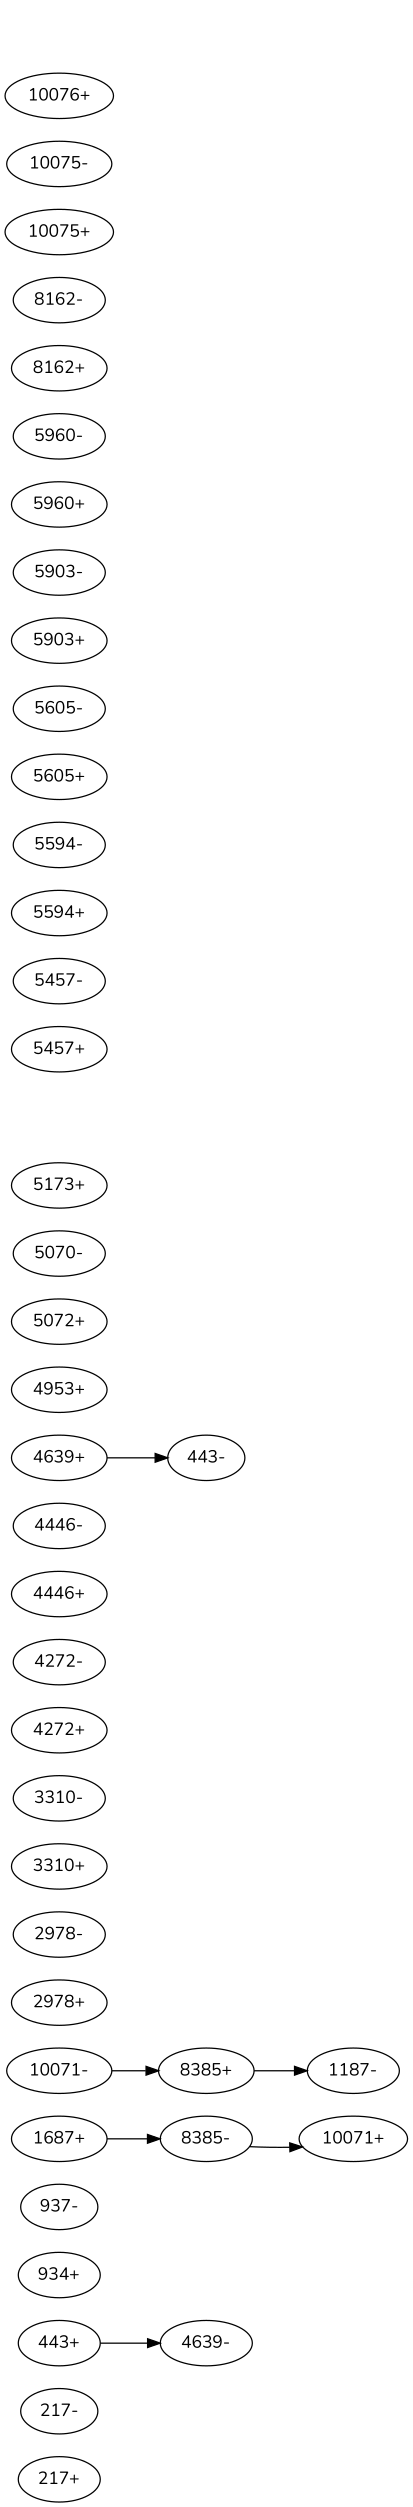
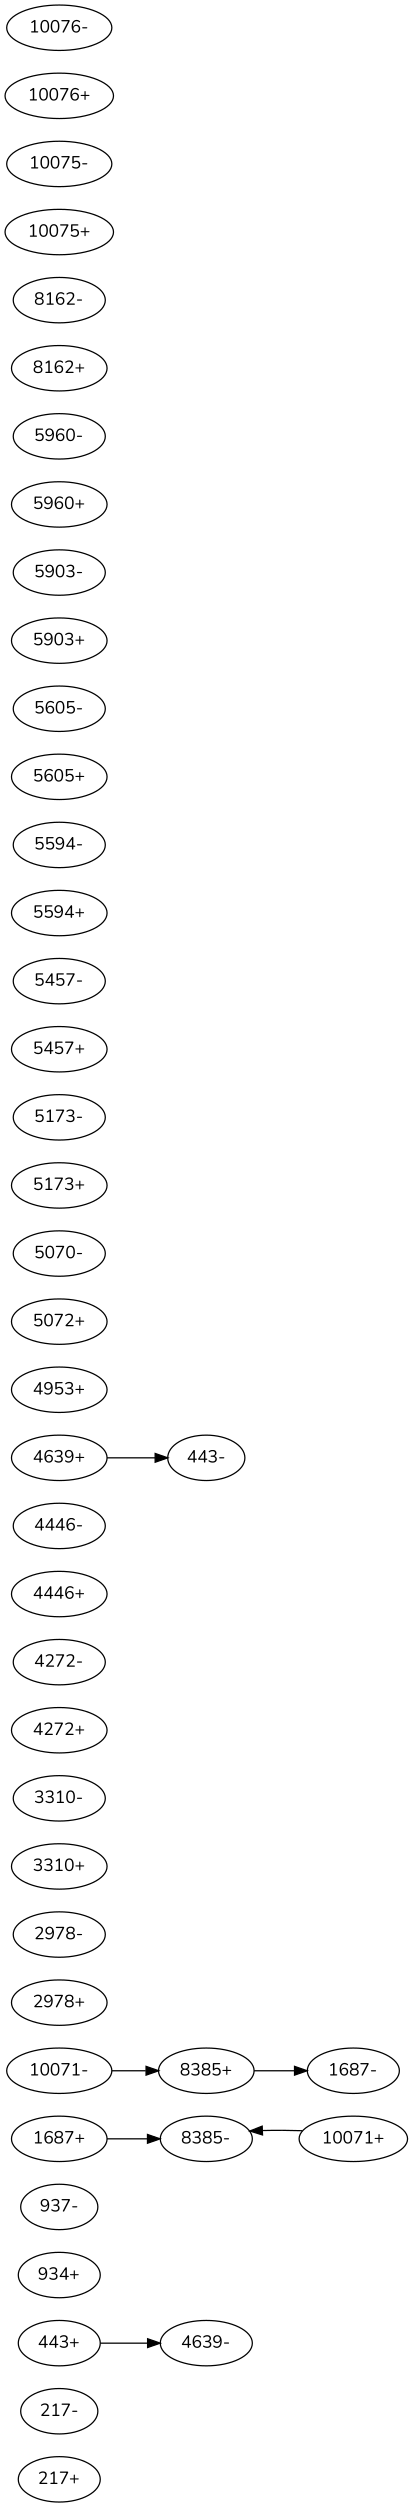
node "10076-": added
node "5173-": added
node "1187-": label "1187-" -> "1687-"
edge "8385-" -> "10071+": reversed
